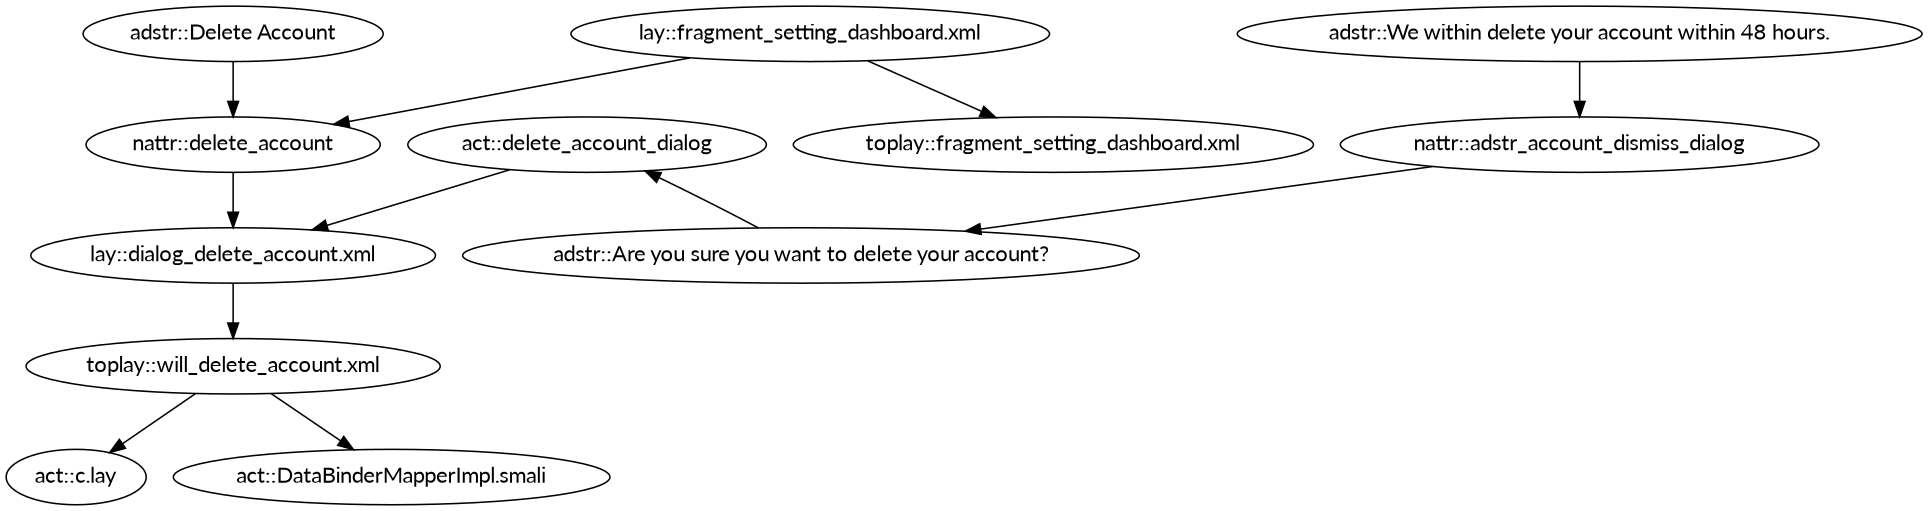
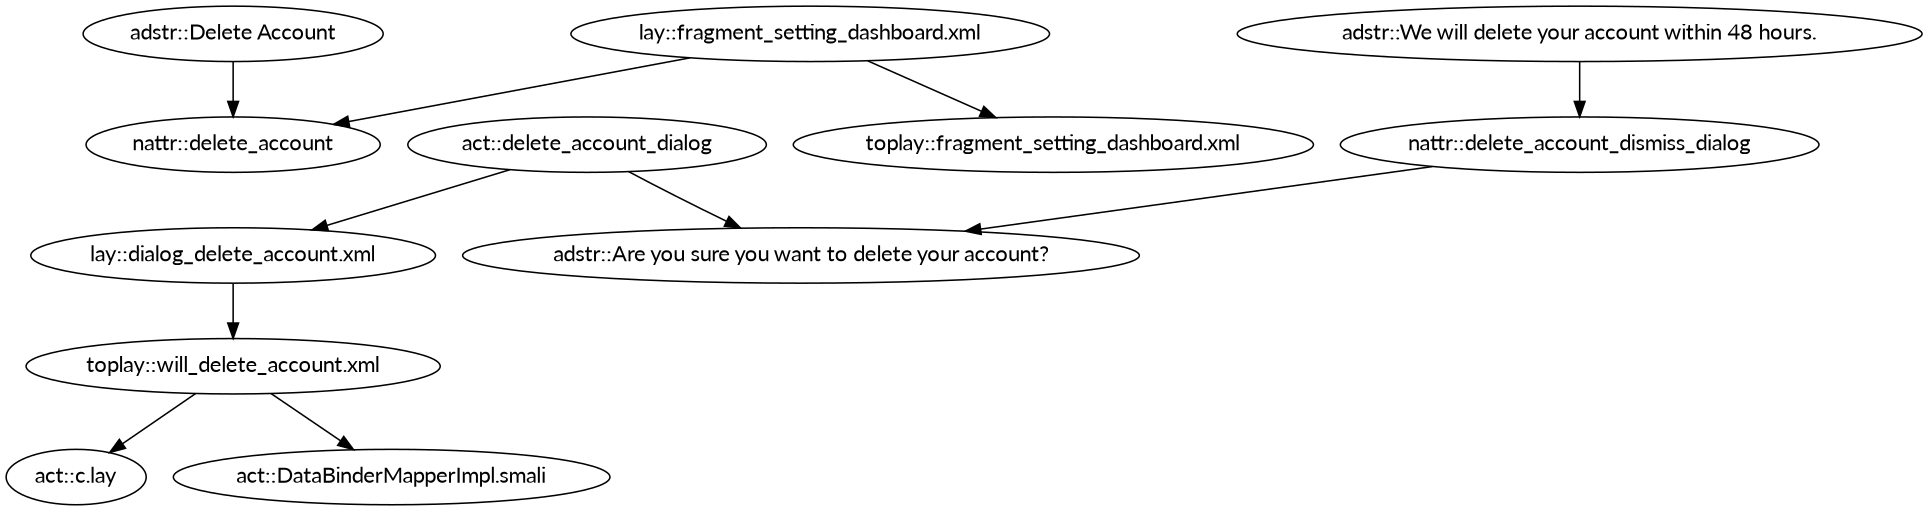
node "adstr::We within delete your account within 48 hours.": label "adstr::We within delete your account within 48 hours." -> "adstr::We will delete your account within 48 hours."
node "nattr::adstr_account_dismiss_dialog": label "nattr::adstr_account_dismiss_dialog" -> "nattr::delete_account_dismiss_dialog"
edge "nattr::delete_account" -> "lay::dialog_delete_account.xml": removed
edge "adstr::Are you sure you want to delete your account?" -> "act::delete_account_dialog": reversed
